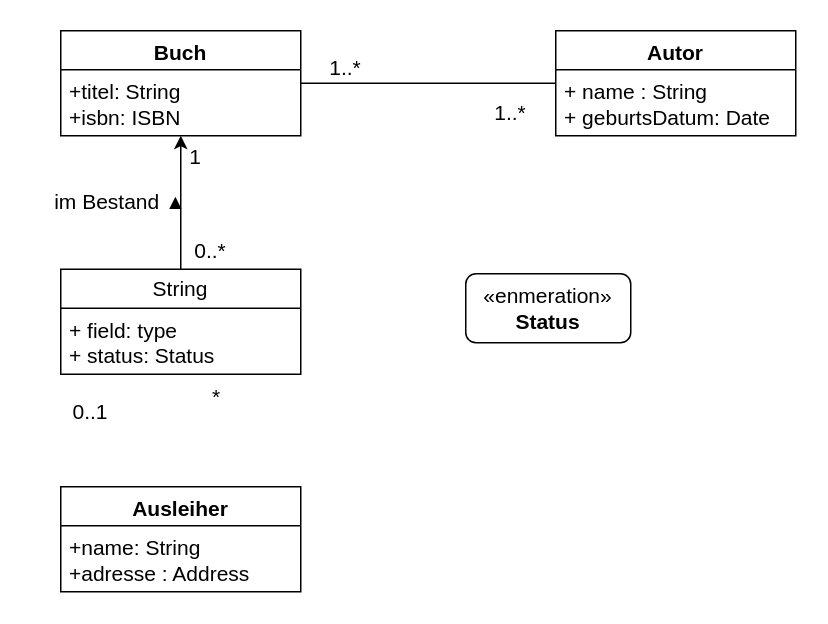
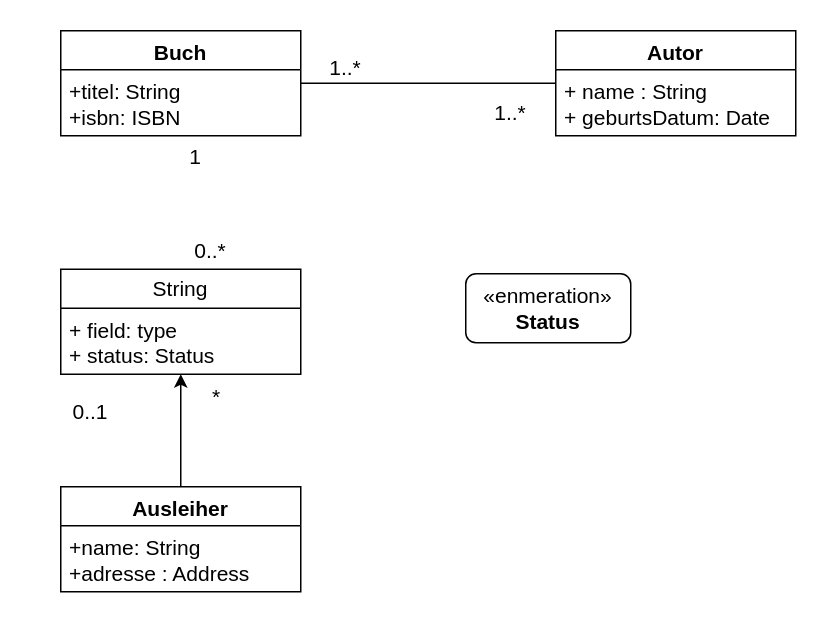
node "im Bestand ▲": removed
edge "String" -> "Buch": removed
edge "Ausleiher" -> "String": added
